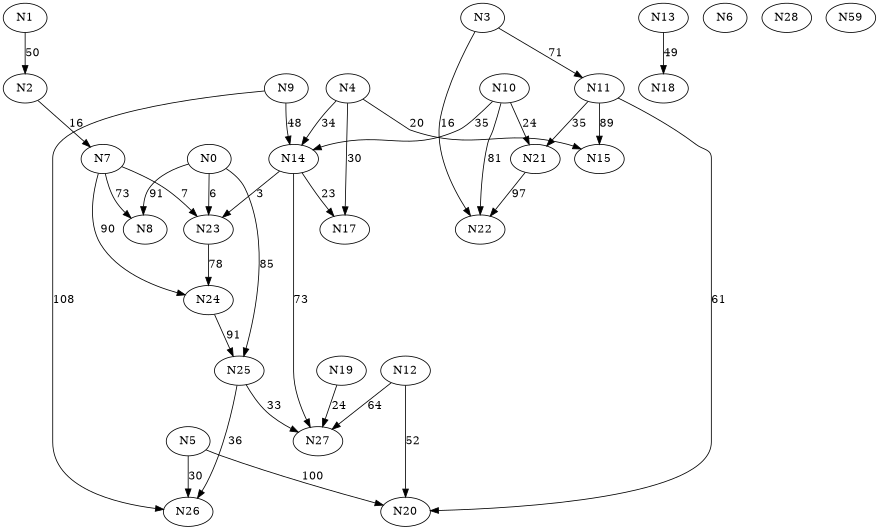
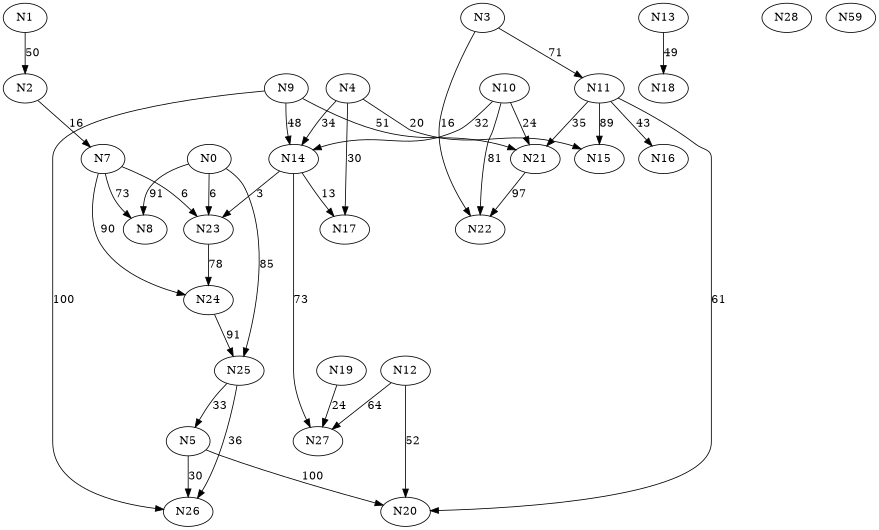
node "N6": removed
edge "N10" -> "N14": label "35" -> "32"
edge "N9" -> "N21": added, label "51"
node "N16": added
edge "N7" -> "N23": label "7" -> "6"
edge "N14" -> "N17": label "23" -> "13"
edge "N9" -> "N26": label "108" -> "100"
edge "N25" -> "N27": now "N25" -> "N5"
